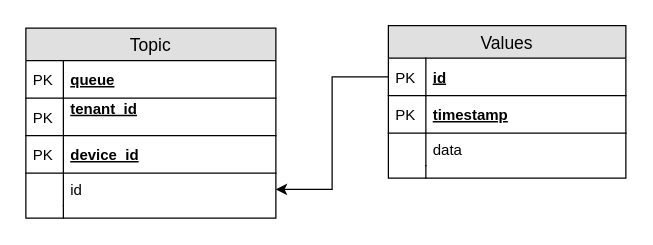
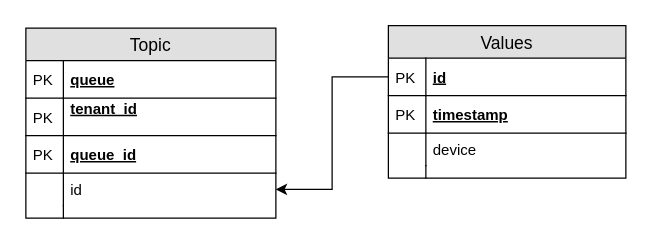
node "data": label "data" -> "device"
node "device_id": label "device_id" -> "queue_id"
